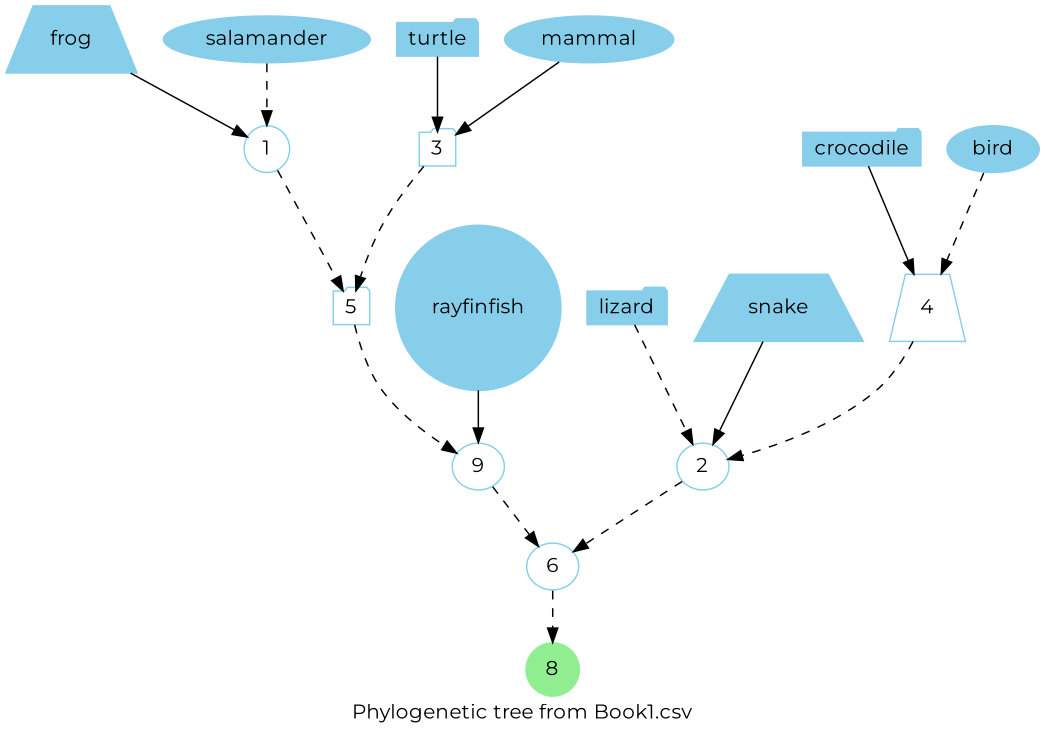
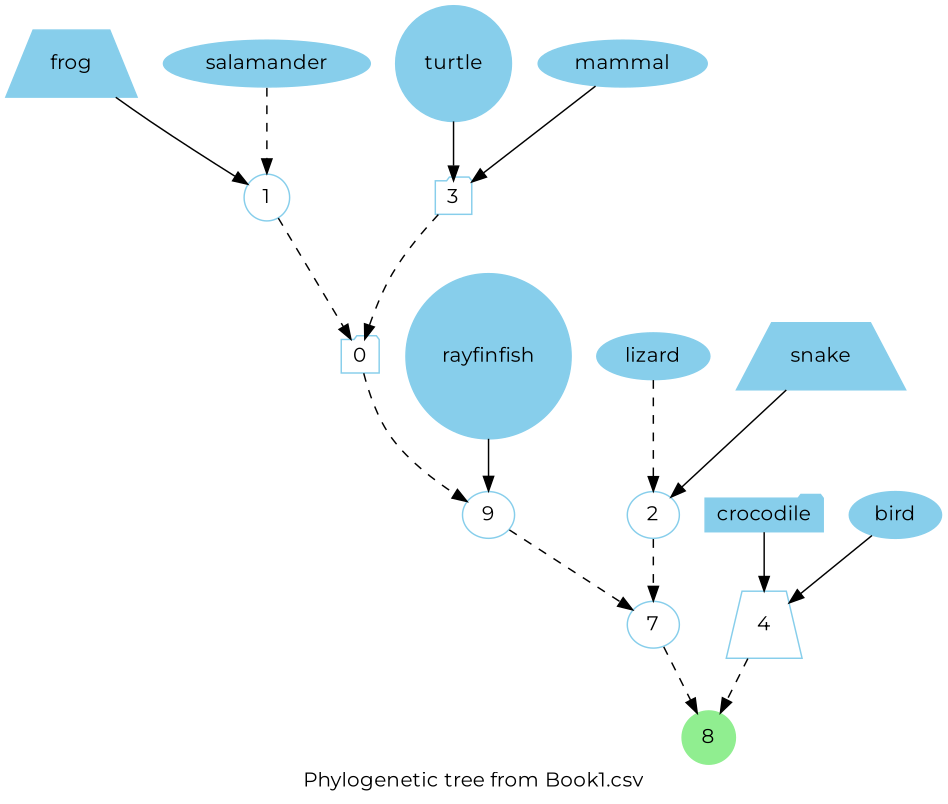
node "turtle": shape folder -> circle
edge "bird" -- "4": style dashed -> solid
node "5": label "5" -> "0"
node "lizard": shape folder -> ellipse
edge "4" -- "2": now "4" -- "8"
node "6": label "6" -> "7"
